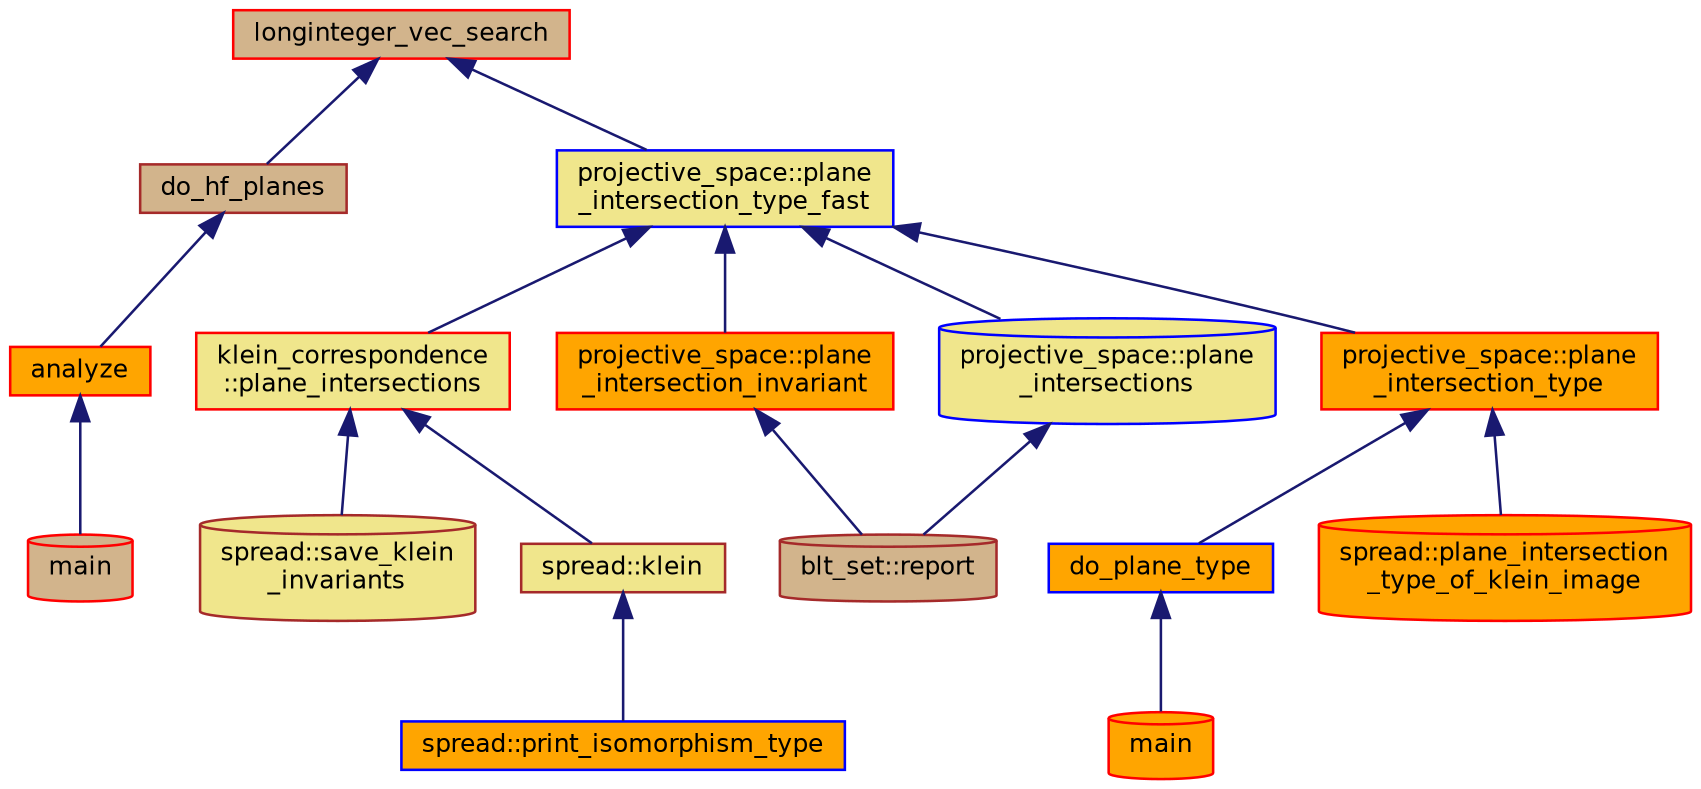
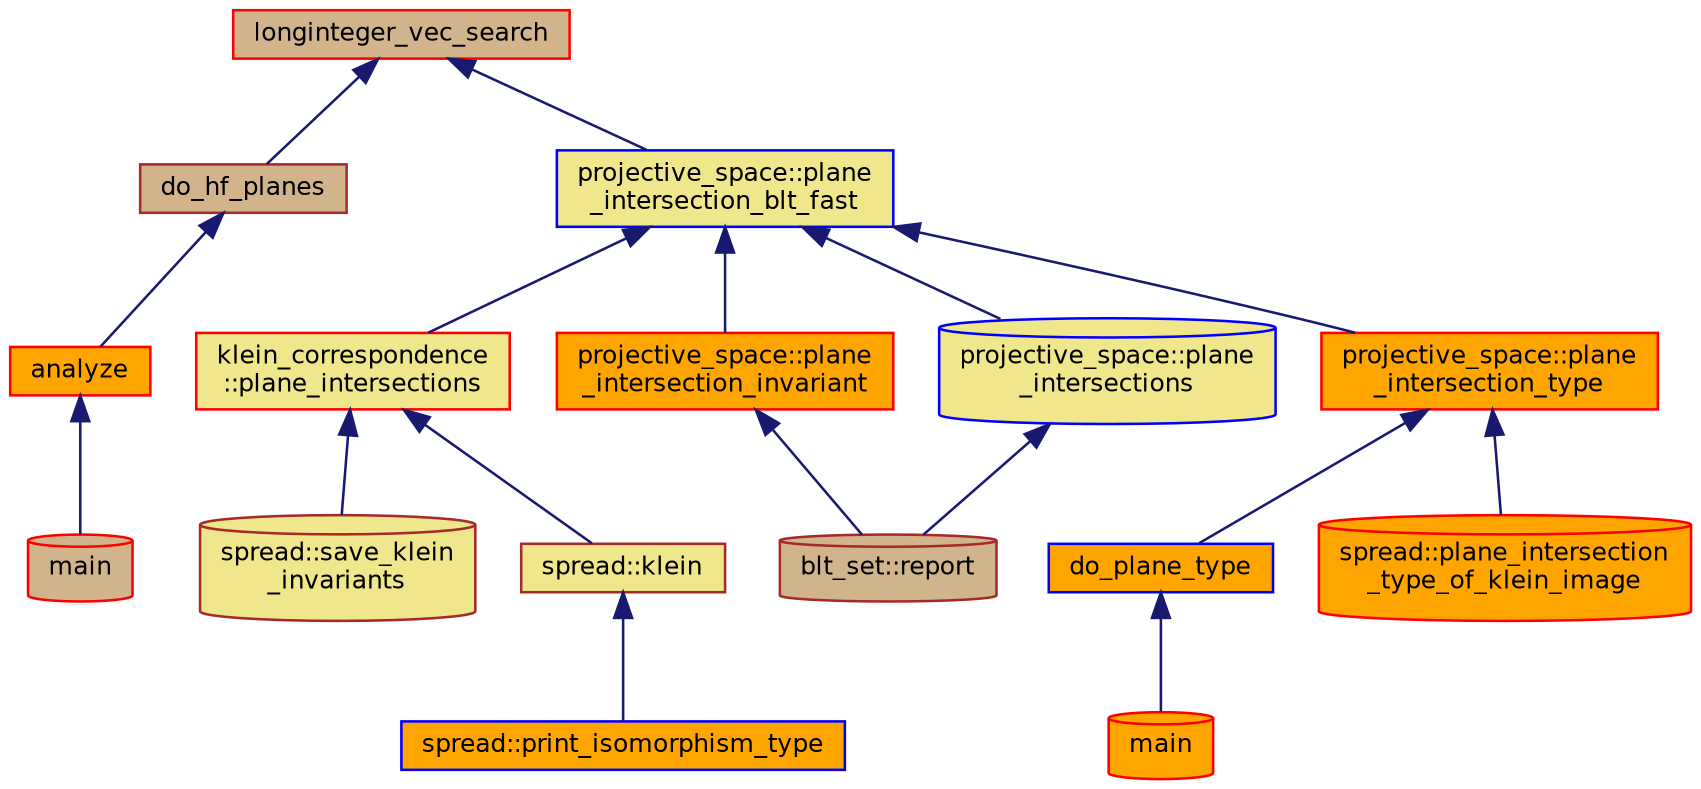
node "projective_space::plane _intersection_type_fast": label "projective_space::plane _intersection_type_fast" -> "projective_space::plane _intersection_blt_fast"
